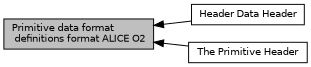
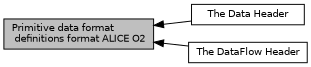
node "Header Data Header": label "Header Data Header" -> "The Data Header"
node "The Primitive Header": label "The Primitive Header" -> "The DataFlow Header"
